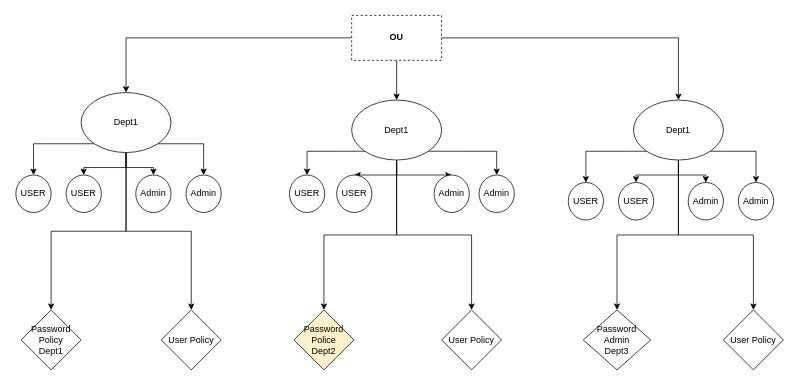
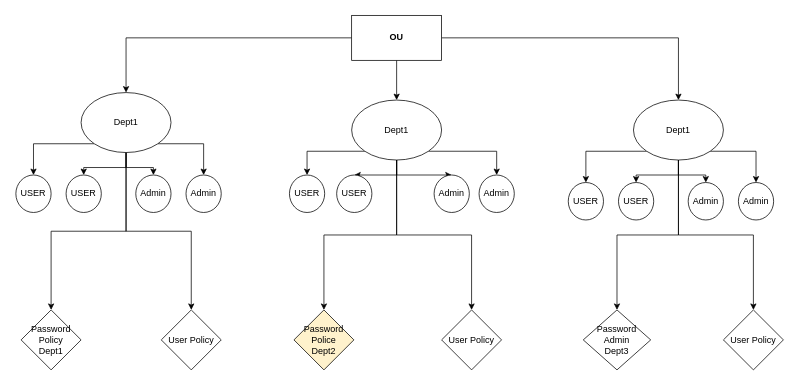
node "OU": style dashed -> solid
